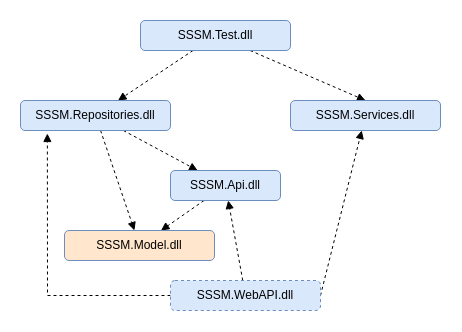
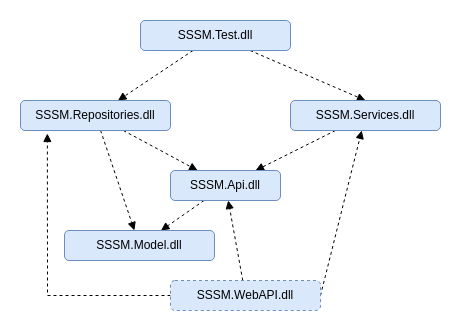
edge "SSSM.Services.dll" -> "SSSM.Api.dll": added
node "SSSM.Model.dll": fillcolor #ffe6cc -> #dae8fc
